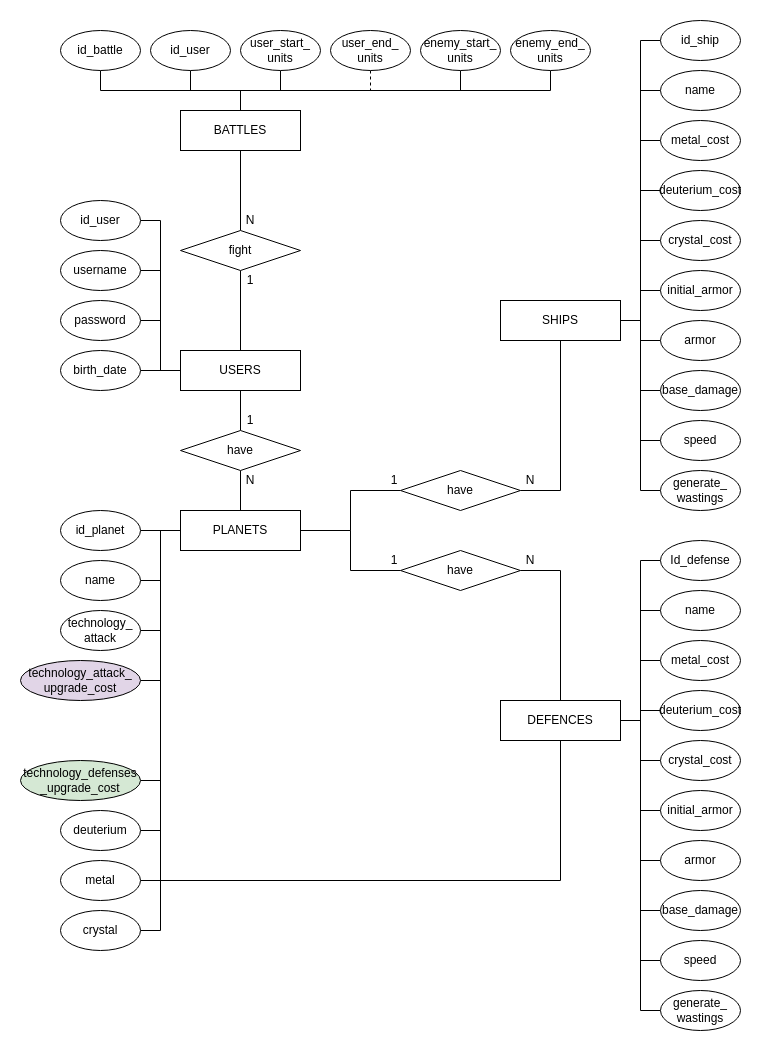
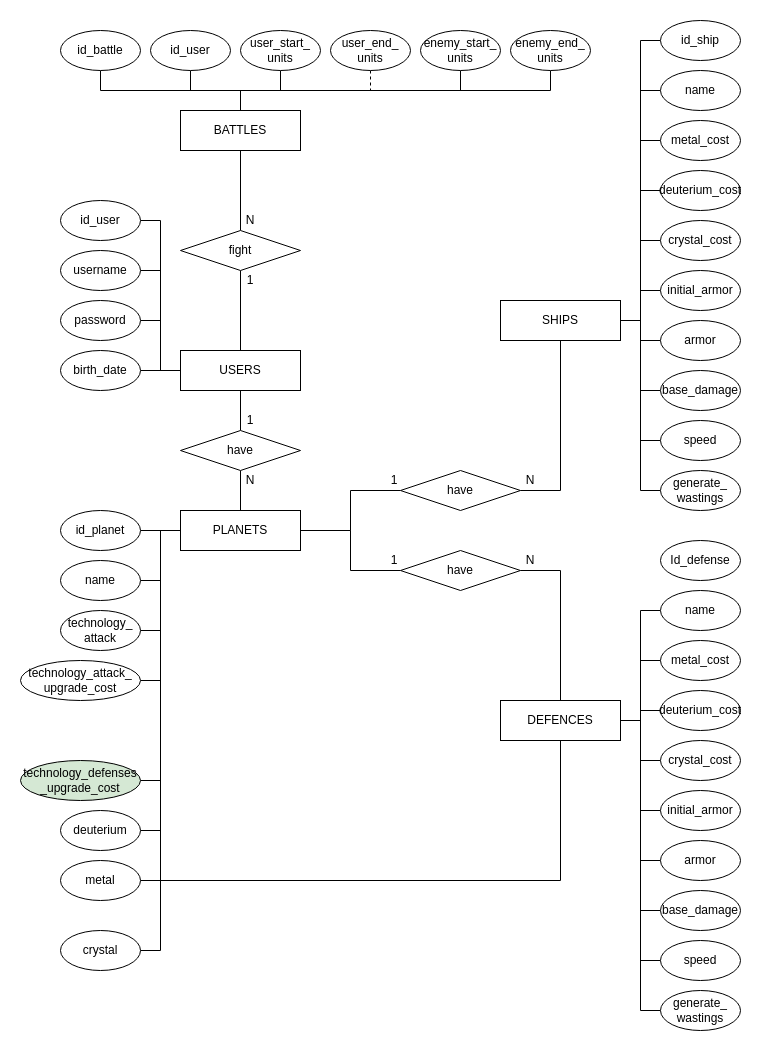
edge "Id_defense" -- "DEFENCES": removed
node "technology_attack_ upgrade_cost": fillcolor #e1d5e7 -> #ffffff
node "crystal": moved (101, 931) -> (101, 951)
